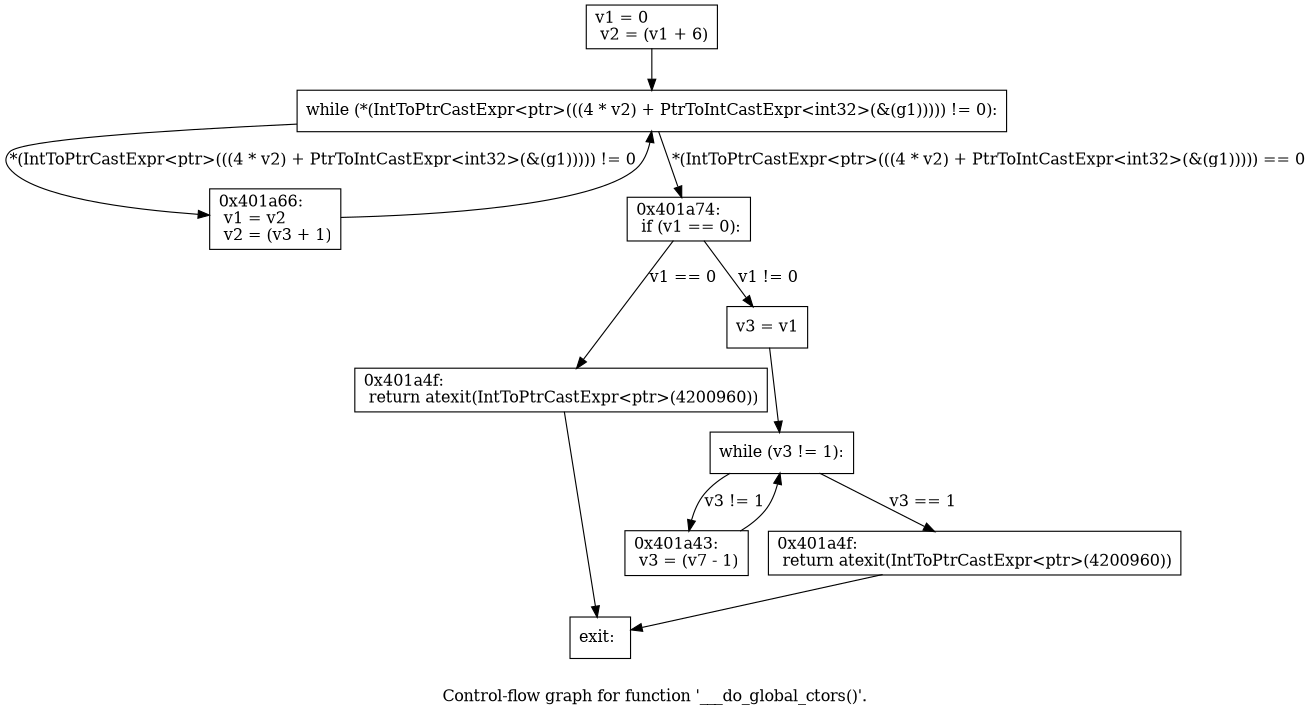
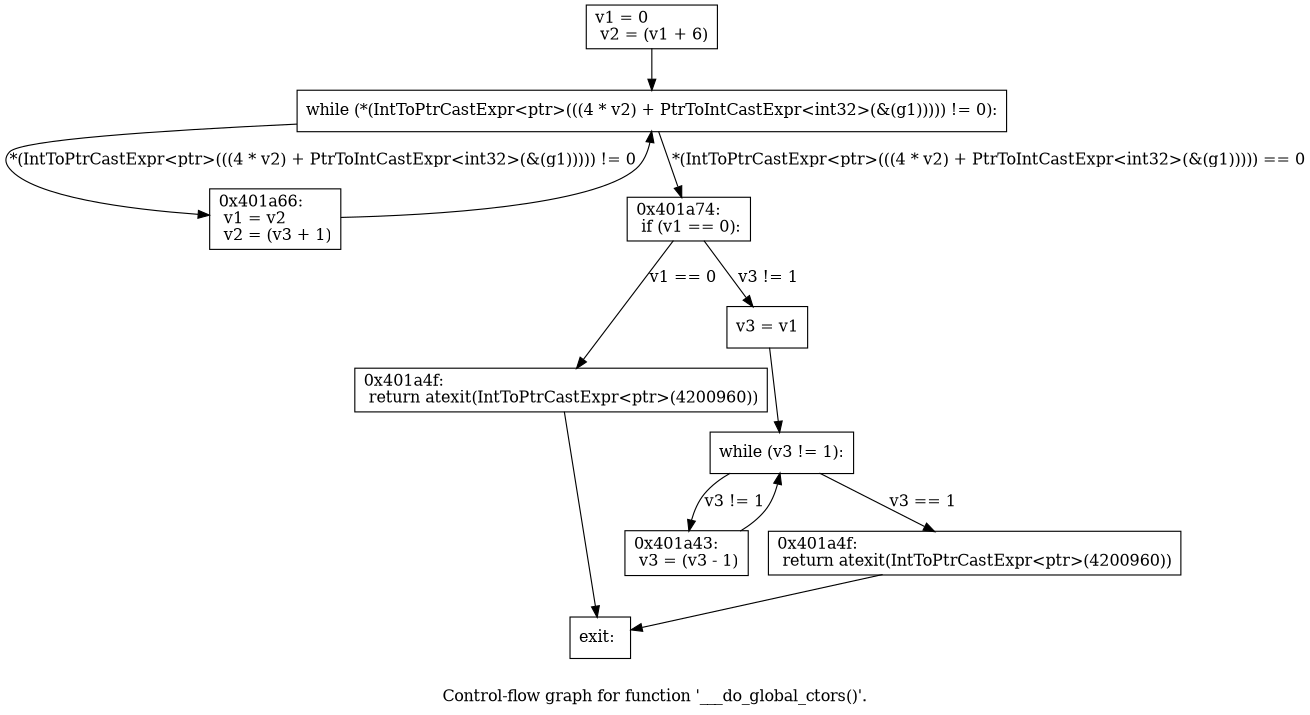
edge "0x401a74:" -> "v3 = v1": label "v1 != 0" -> "v3 != 1"
node "0x401a43:": text "v3 = (v7 - 1)" -> "v3 = (v3 - 1)"
